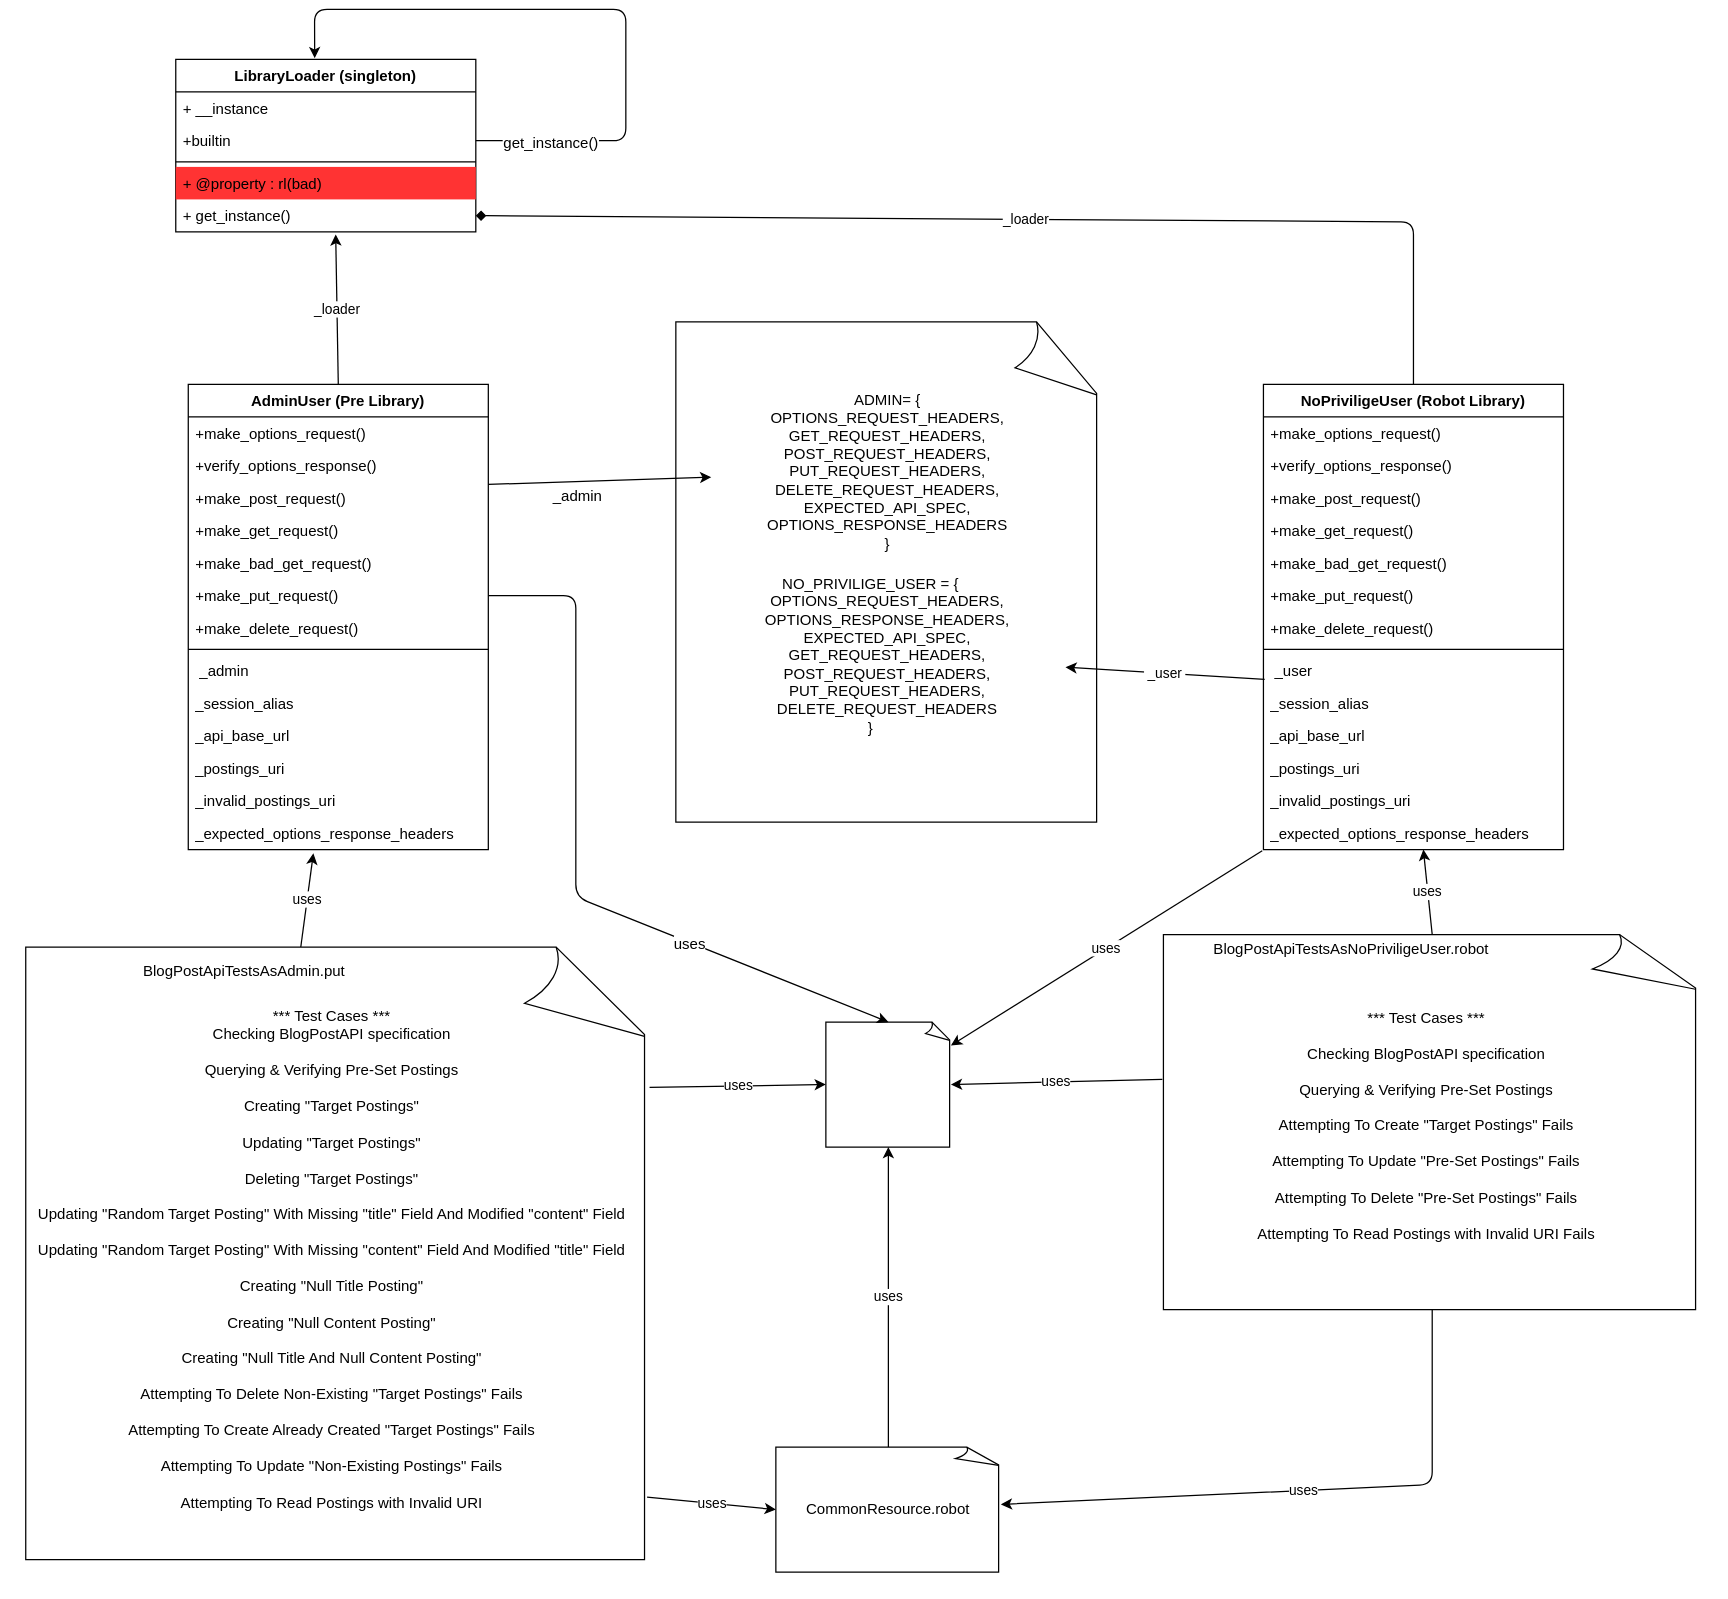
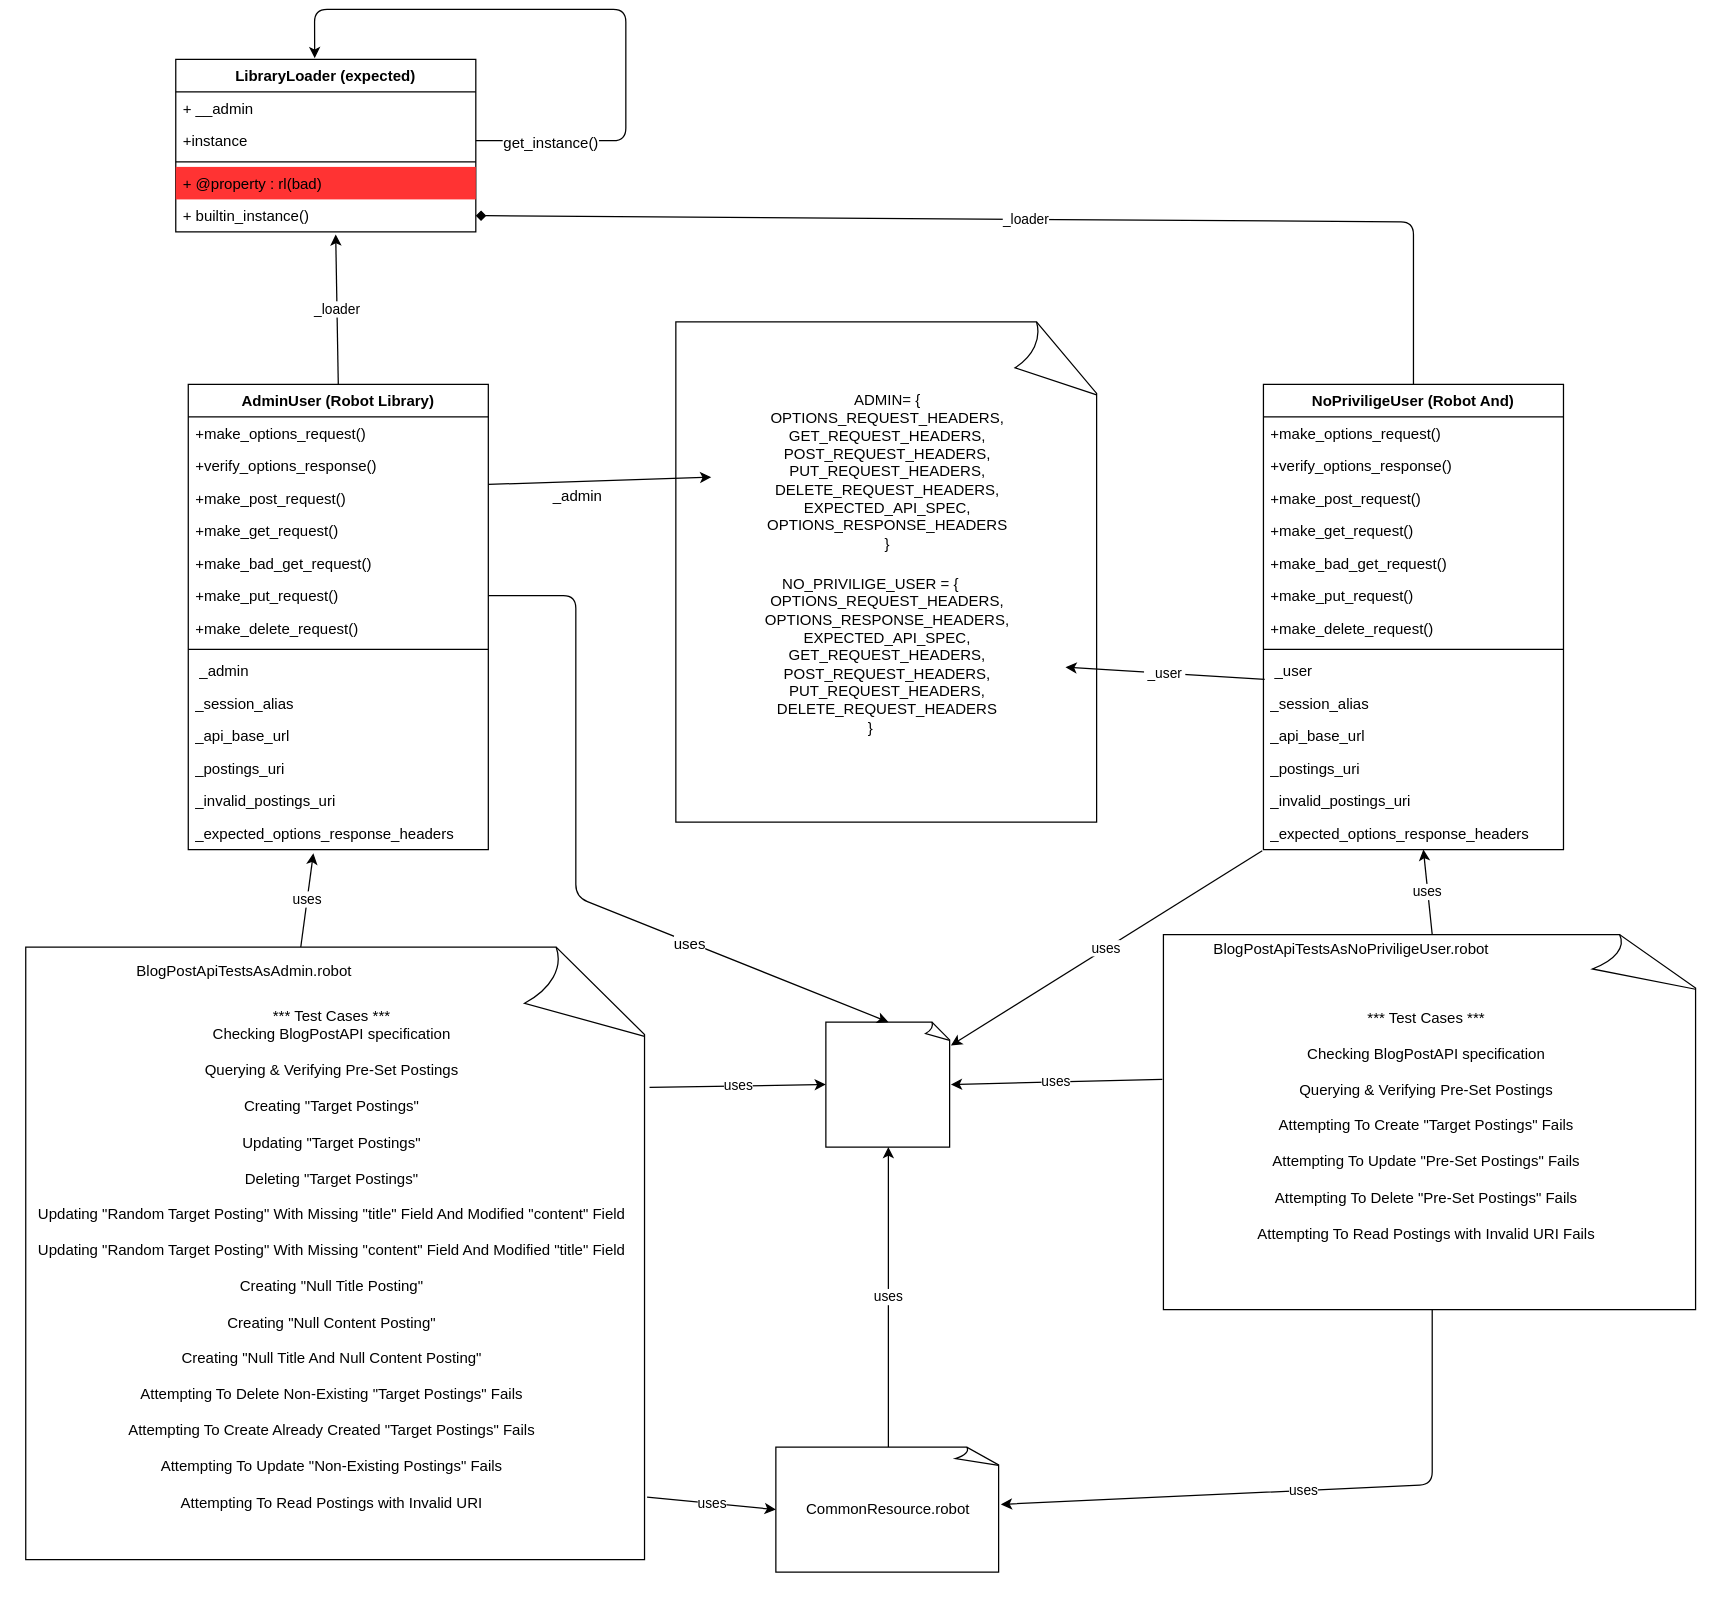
node "LibraryLoader (singleton)": label "LibraryLoader (singleton)" -> "LibraryLoader (expected)"
node "+ __instance": label "+ __instance" -> "+ __admin"
node "+builtin": label "+builtin" -> "+instance"
node "+ get_instance()": label "+ get_instance()" -> "+ builtin_instance()"
node "AdminUser (Pre Library)": label "AdminUser (Pre Library)" -> "AdminUser (Robot Library)"
node "NoPriviligeUser (Robot Library)": label "NoPriviligeUser (Robot Library)" -> "NoPriviligeUser (Robot And)"
node "BlogPostApiTestsAsAdmin.put": label "BlogPostApiTestsAsAdmin.put" -> "BlogPostApiTestsAsAdmin.robot"
